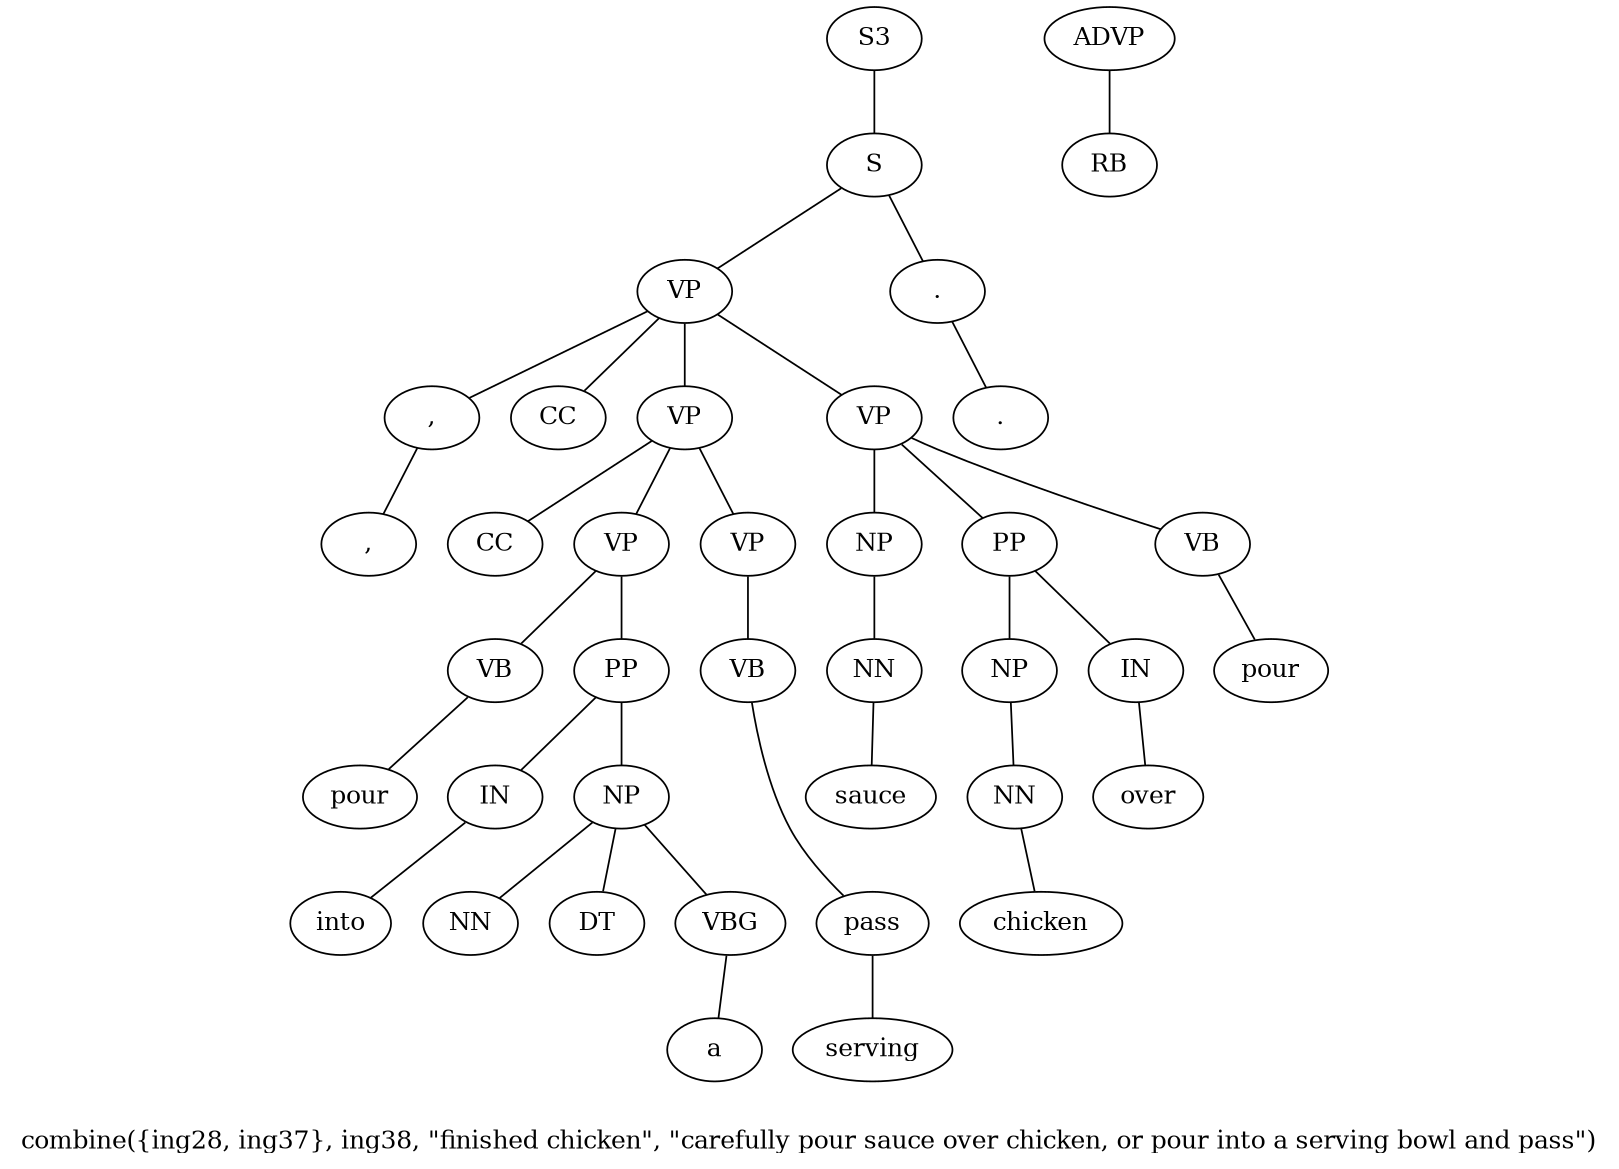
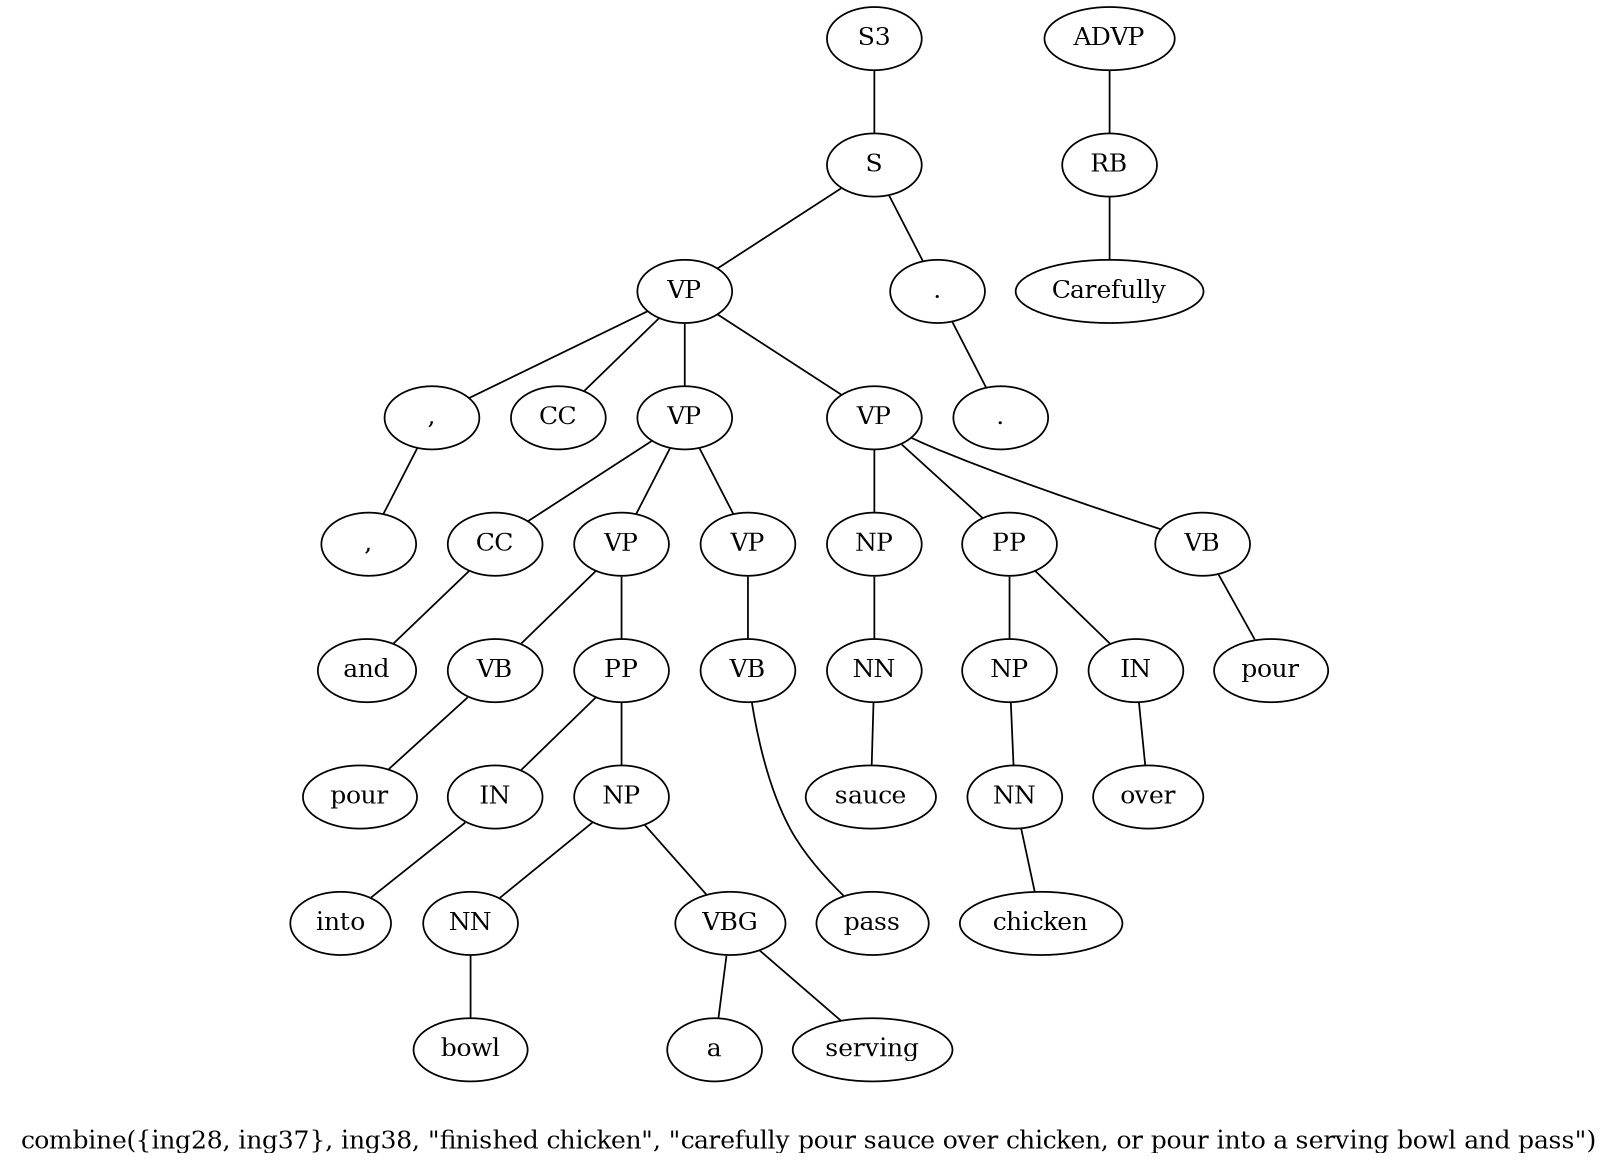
node "Carefully": added
node "and": added
node "DT": removed
edge "pass" -- "serving": now "VBG" -- "serving"
node "bowl": added
